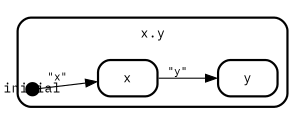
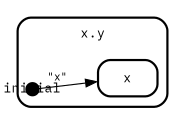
node "y": removed
